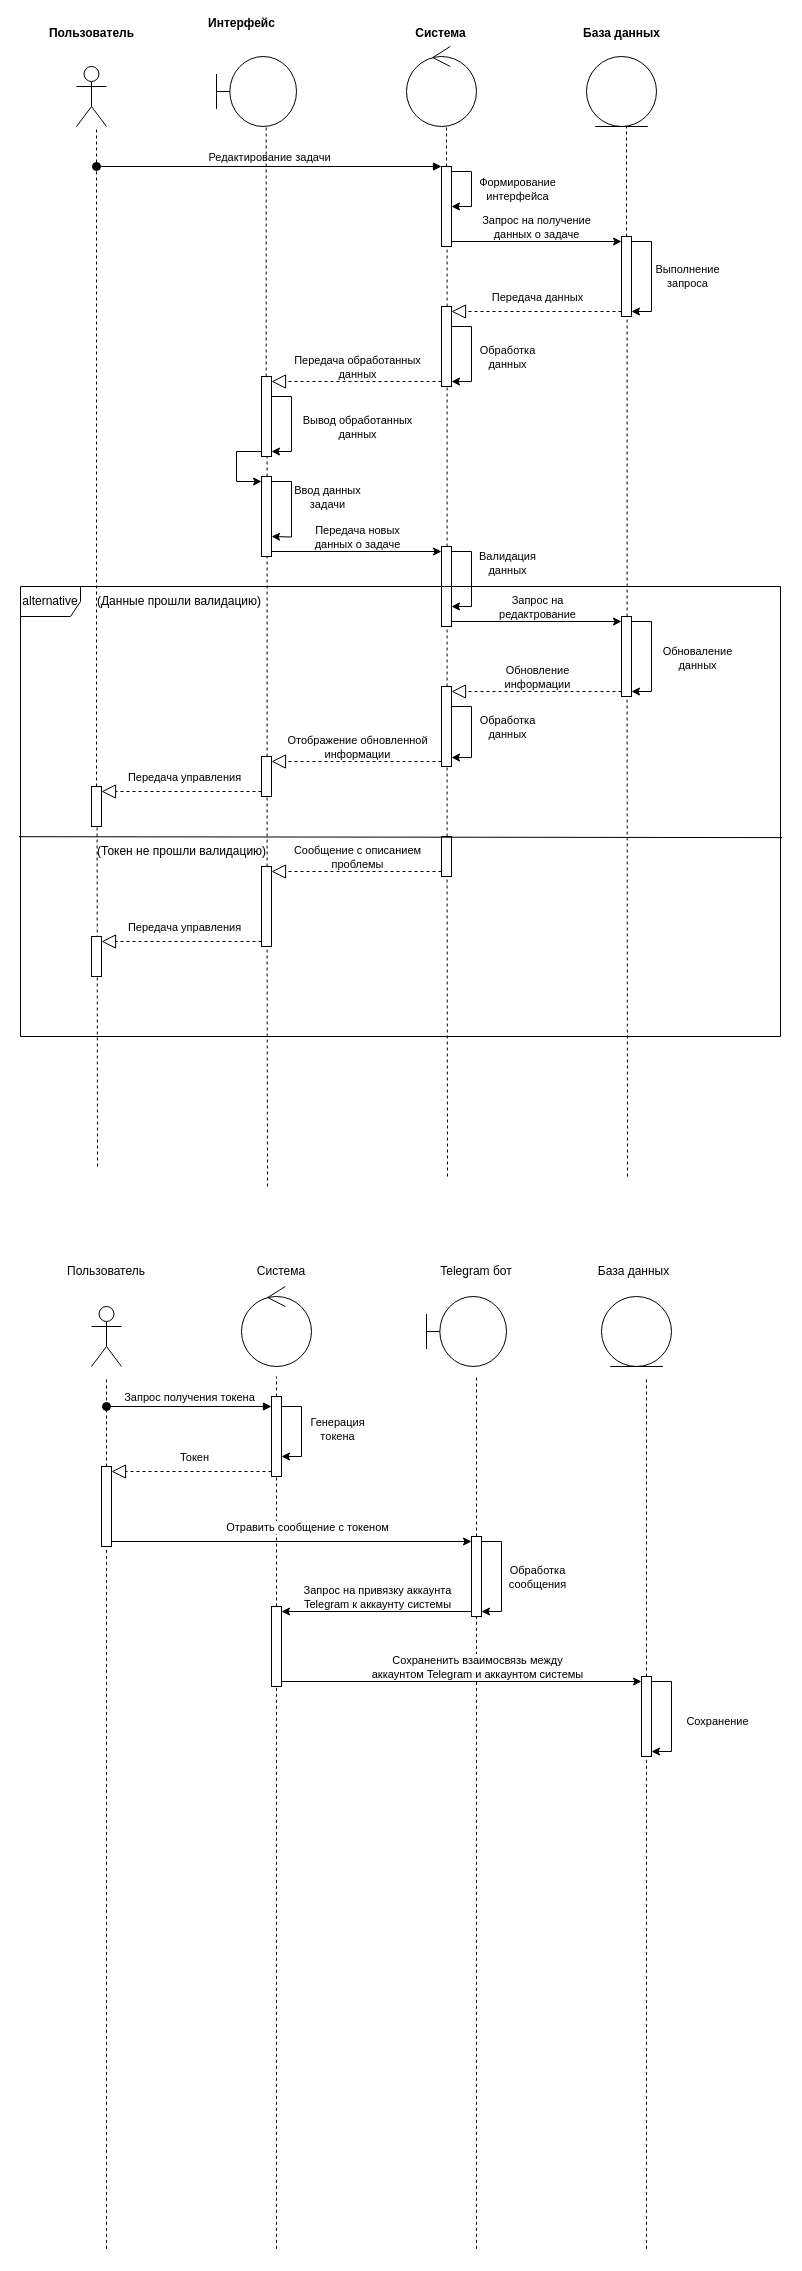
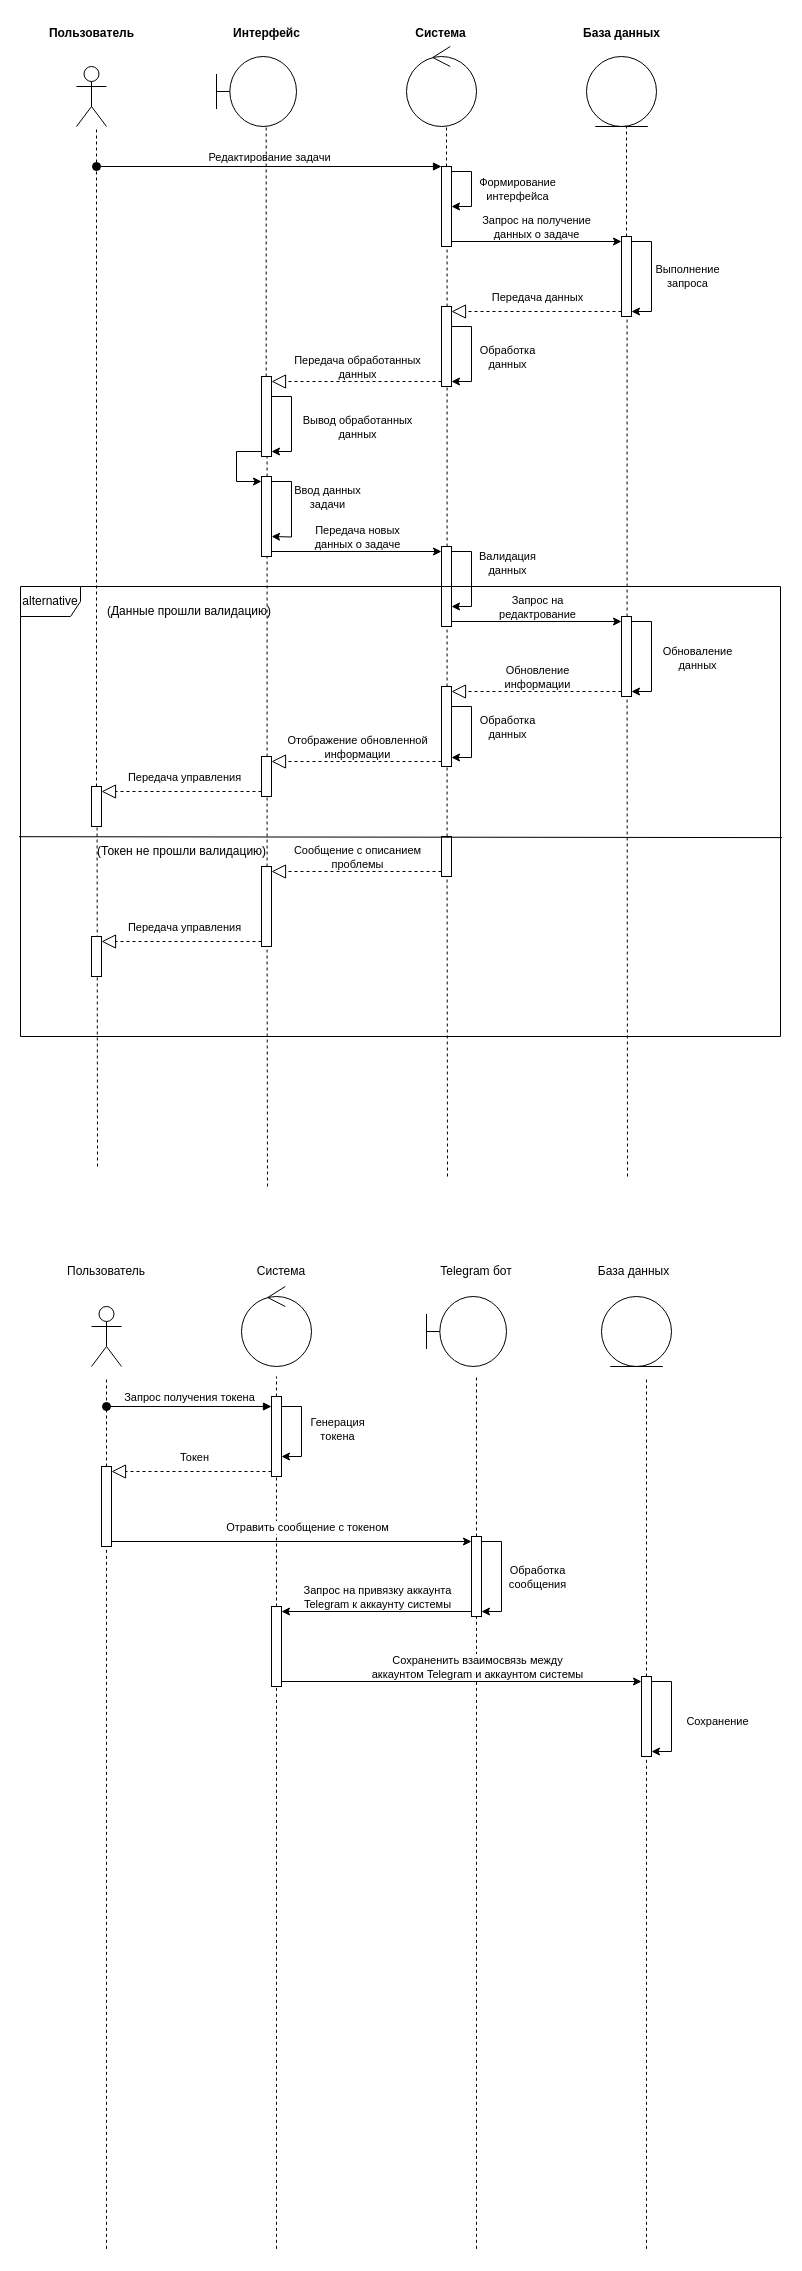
node "Интерфейс": moved (242, 24) -> (267, 34)
node "(Данные прошли валидацию)": moved (182, 602) -> (192, 612)
